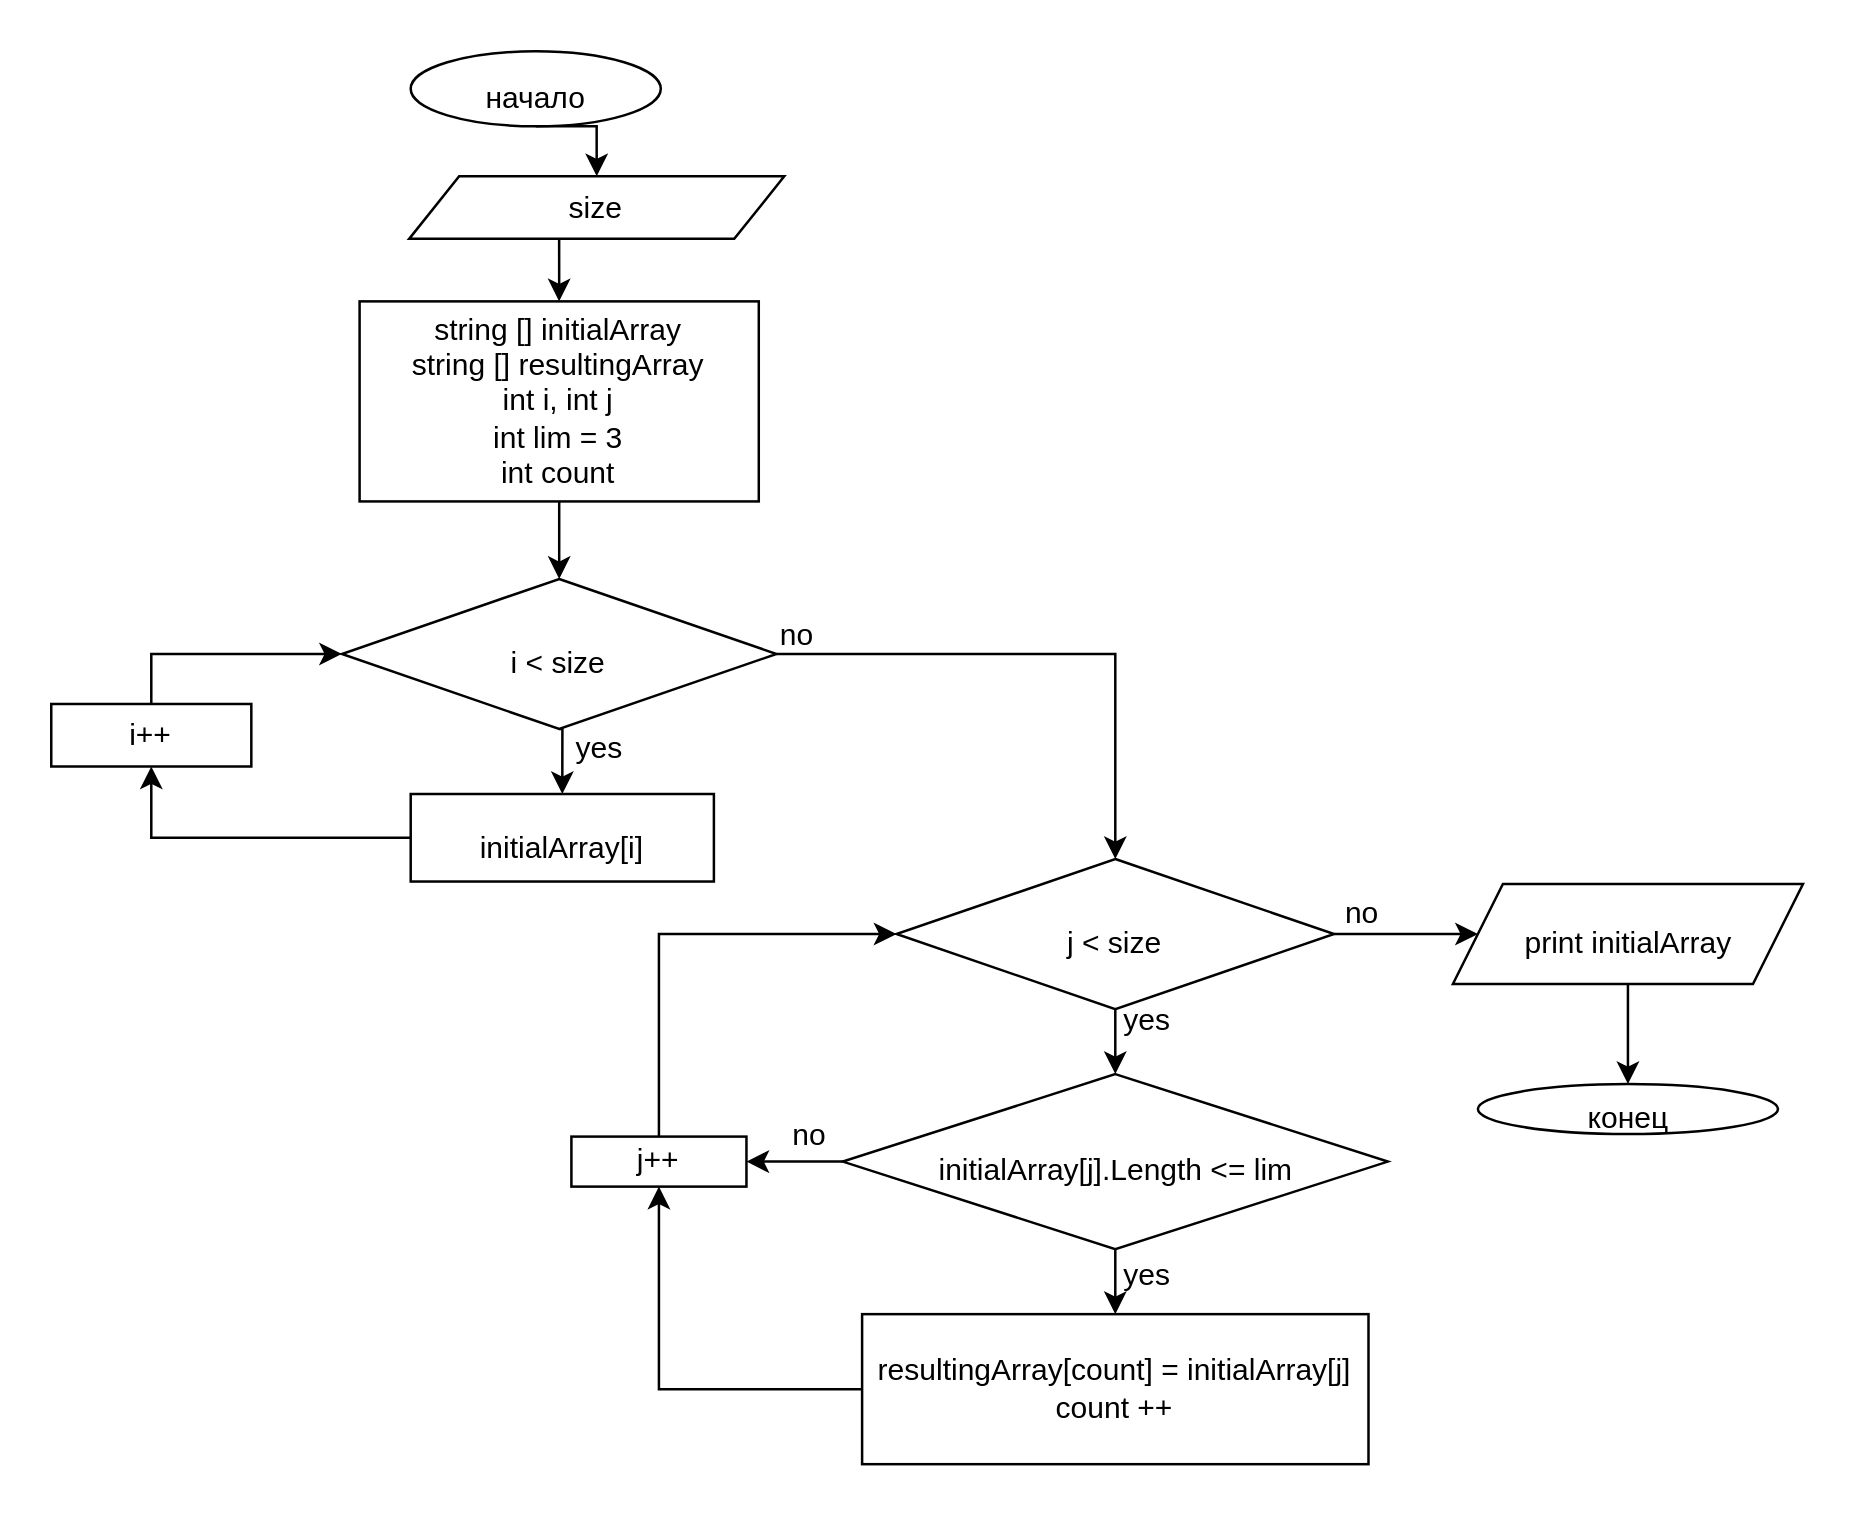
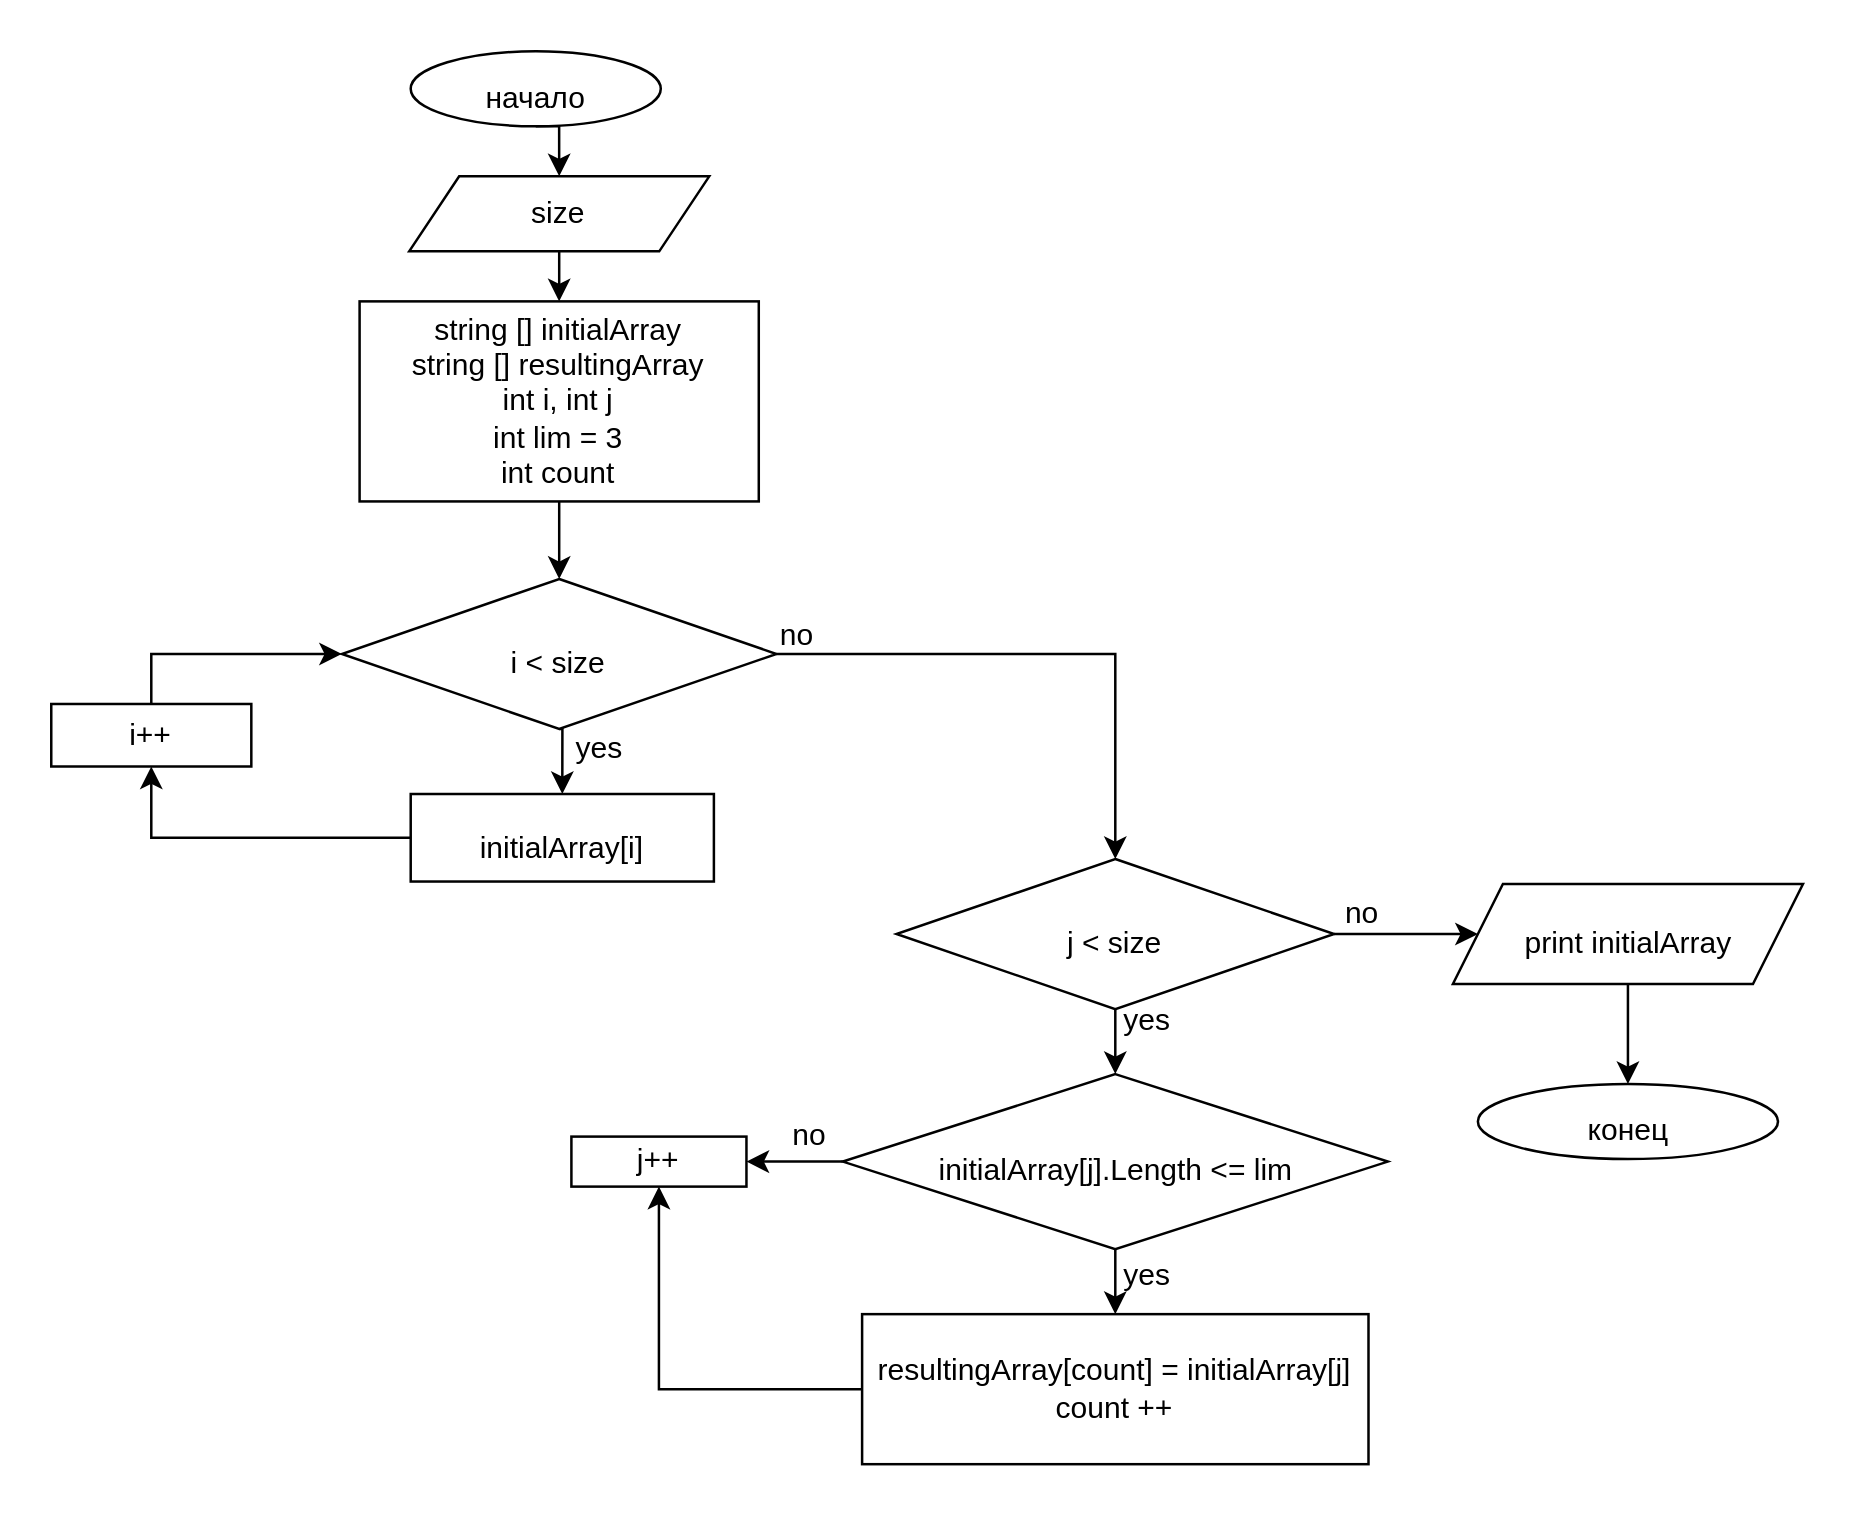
node "size": size 375x63 -> 300x75
edge "j++" -> "j < size": removed
node "конец": size 300x50 -> 300x75
